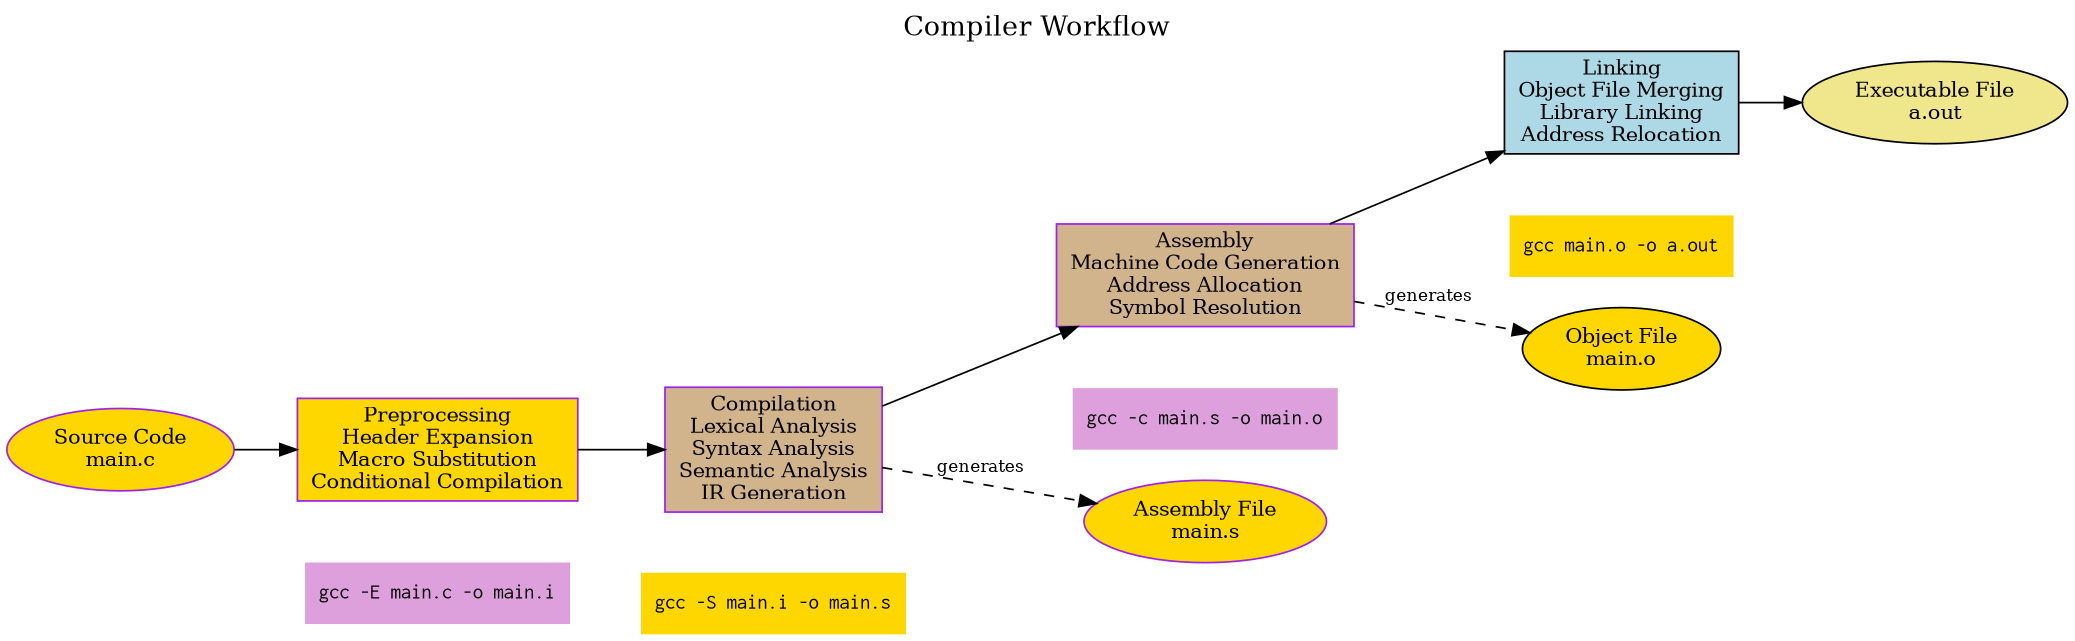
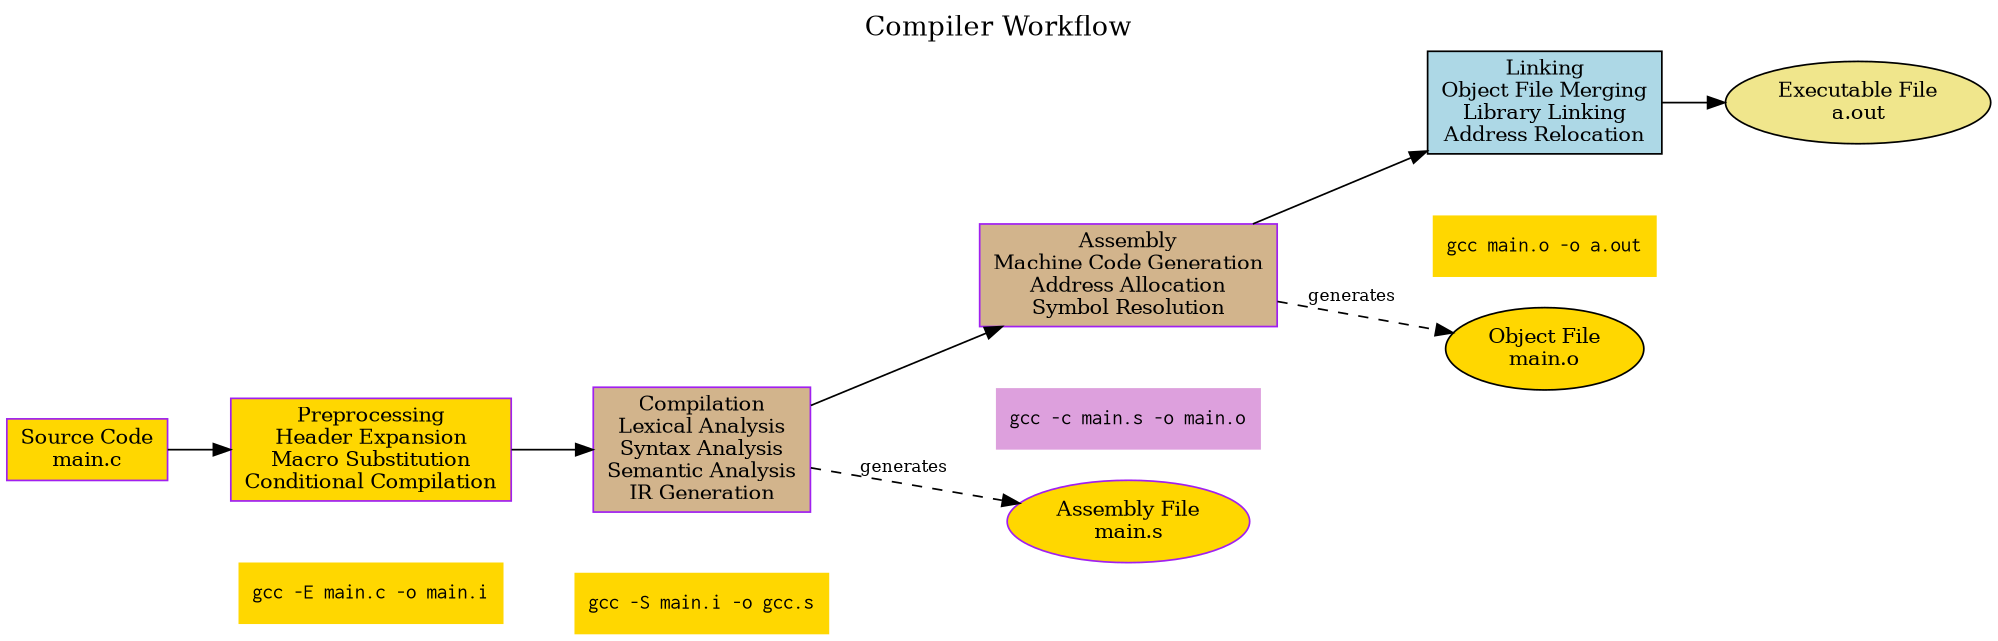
node "Source Code main.c": shape ellipse -> box
node "gcc -E main.c -o main.i": fillcolor plum -> gold
node "gcc -S main.i -o main.s": label "gcc -S main.i -o main.s" -> "gcc -S main.i -o gcc.s"
